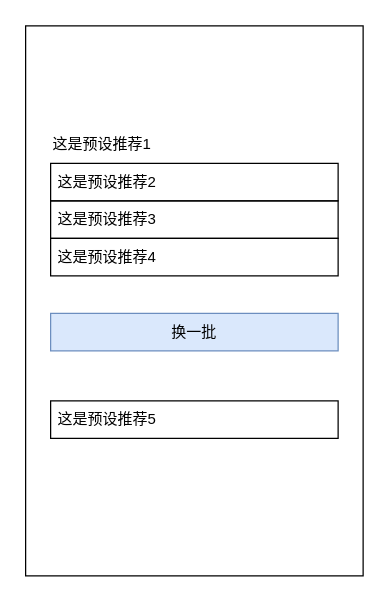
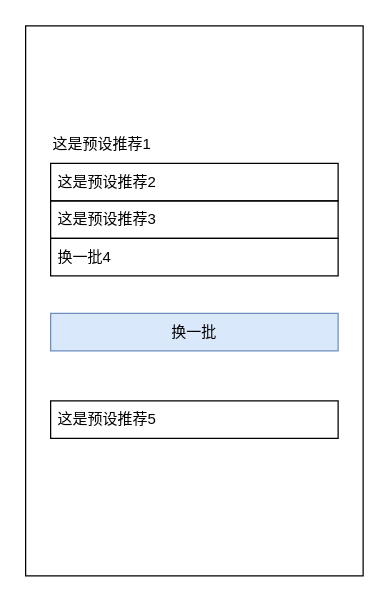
node "这是预设推荐4": label "这是预设推荐4" -> "换一批4"
